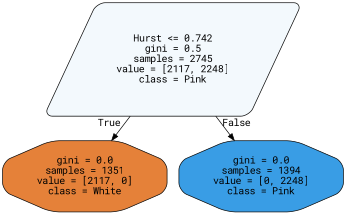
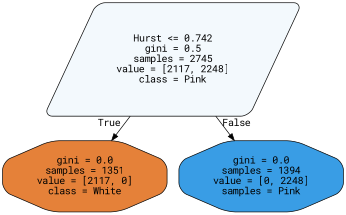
node "gini = 0.0 samples = 1394 value = [0, 2248] class = Pink": label "gini = 0.0 samples = 1394 value = [0, 2248] class = Pink" -> "gini = 0.0 samples = 1394 value = [0, 2248] samples = Pink"
